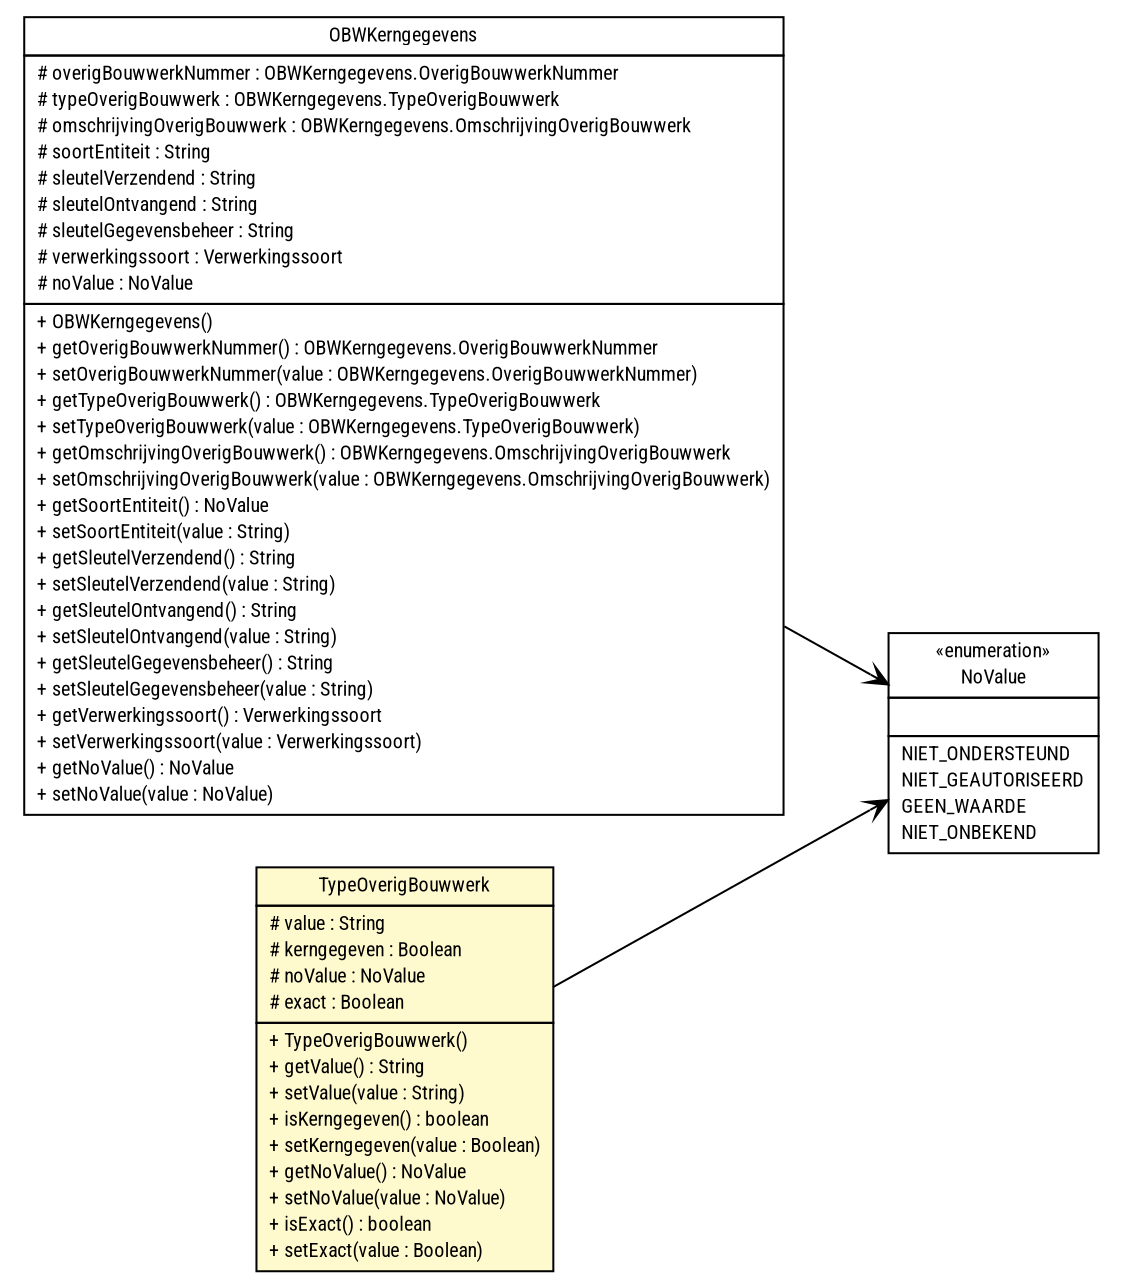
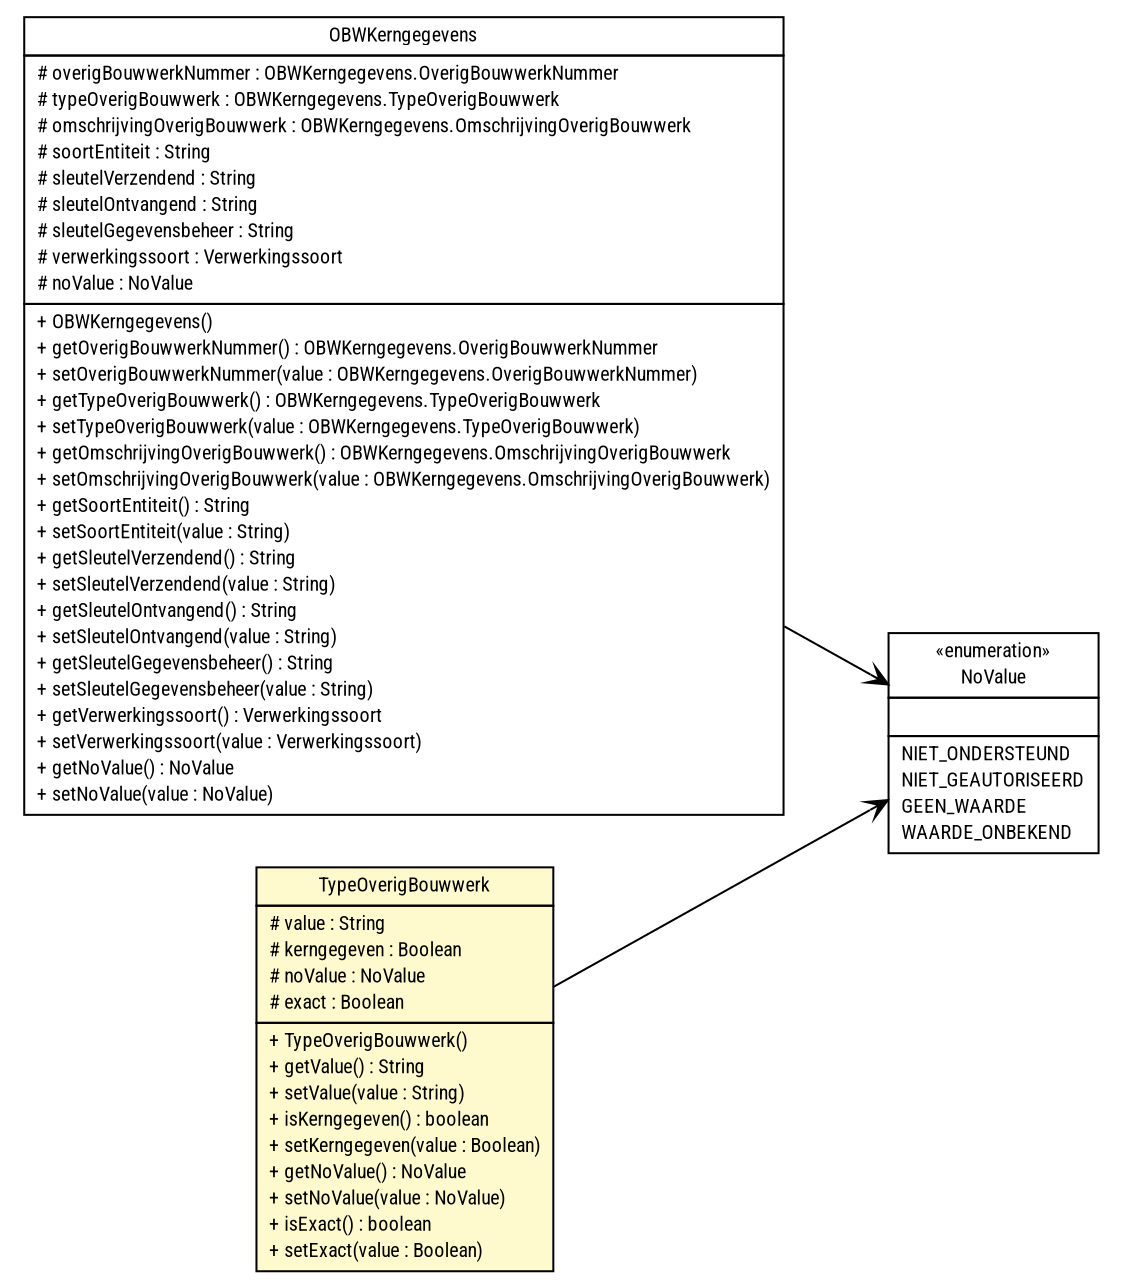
node "OBWKerngegevens": text "+ getSoortEntiteit() : NoValue" -> "+ getSoortEntiteit() : String"
node "NoValue": text "NIET_ONBEKEND" -> "WAARDE_ONBEKEND"
